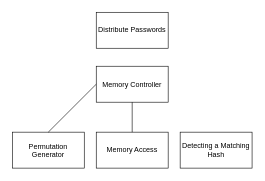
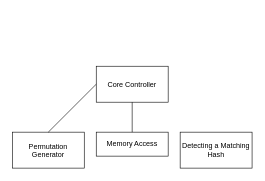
node "Distribute Passwords": removed
node "Memory Controller": label "Memory Controller" -> "Core Controller"
node "Memory Access": size 72x36 -> 72x24
